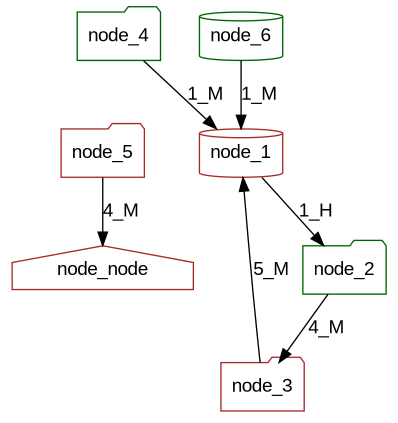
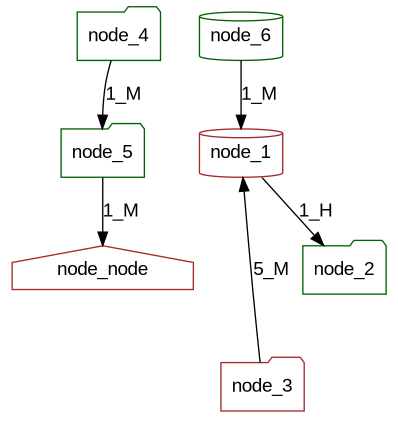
edge "node_4" -> "node_1": now "node_4" -> "node_5"
node "node_5": color brown -> darkgreen
edge "node_5" -> "node_node": label "4_M" -> "1_M"
edge "node_2" -> "node_3": removed, label "4_M"
